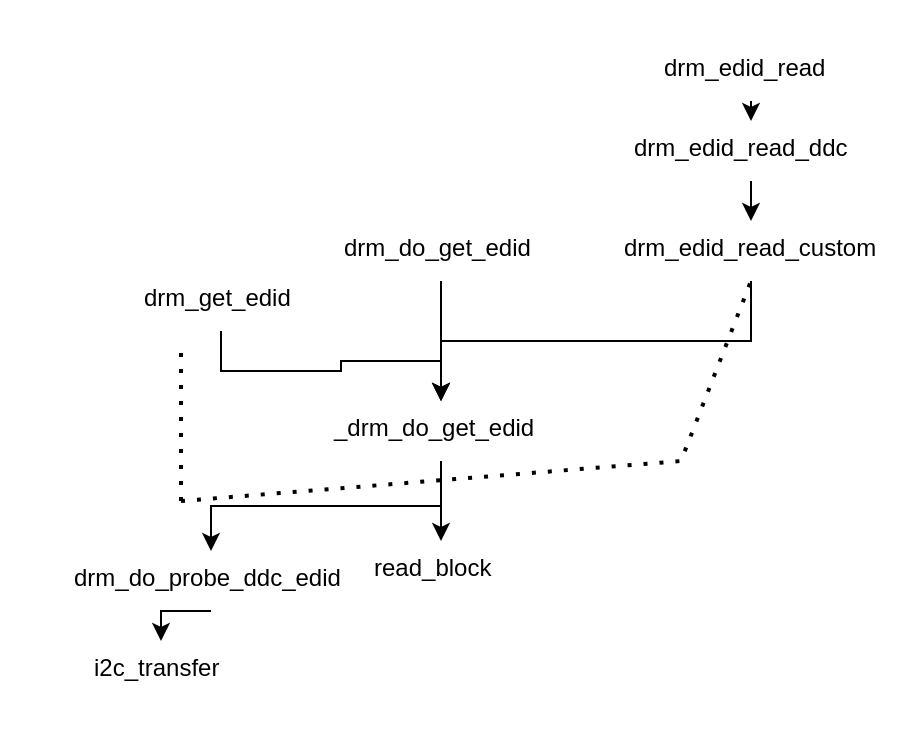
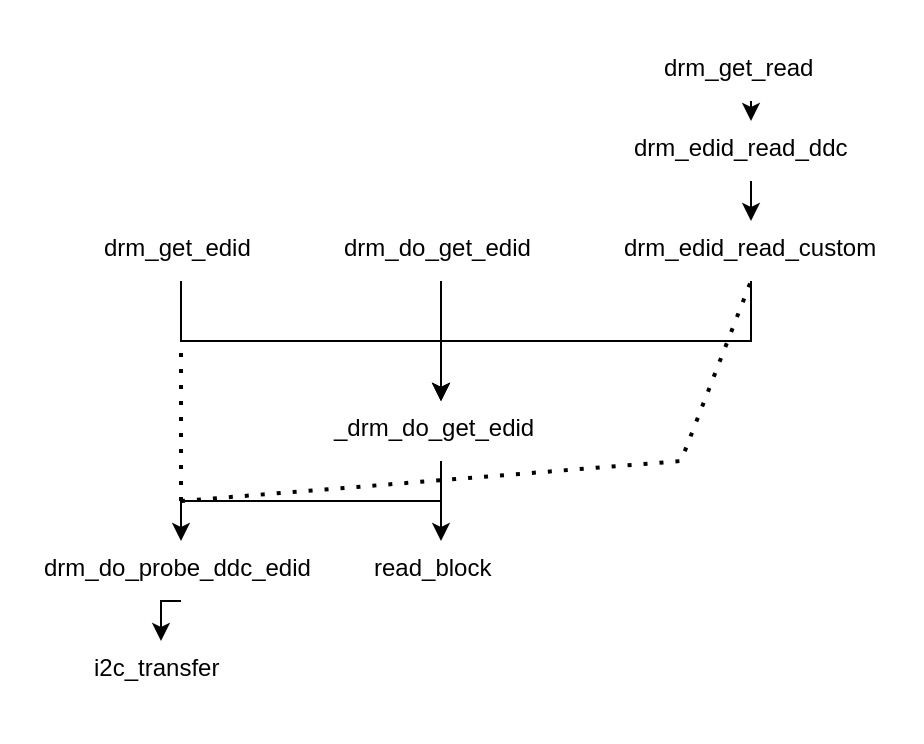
node "drm_edid_read": label "drm_edid_read" -> "drm_get_read"
node "drm_get_edid": moved (221, 301) -> (181, 251)
node "drm_do_probe_ddc_edid": moved (211, 581) -> (181, 571)
